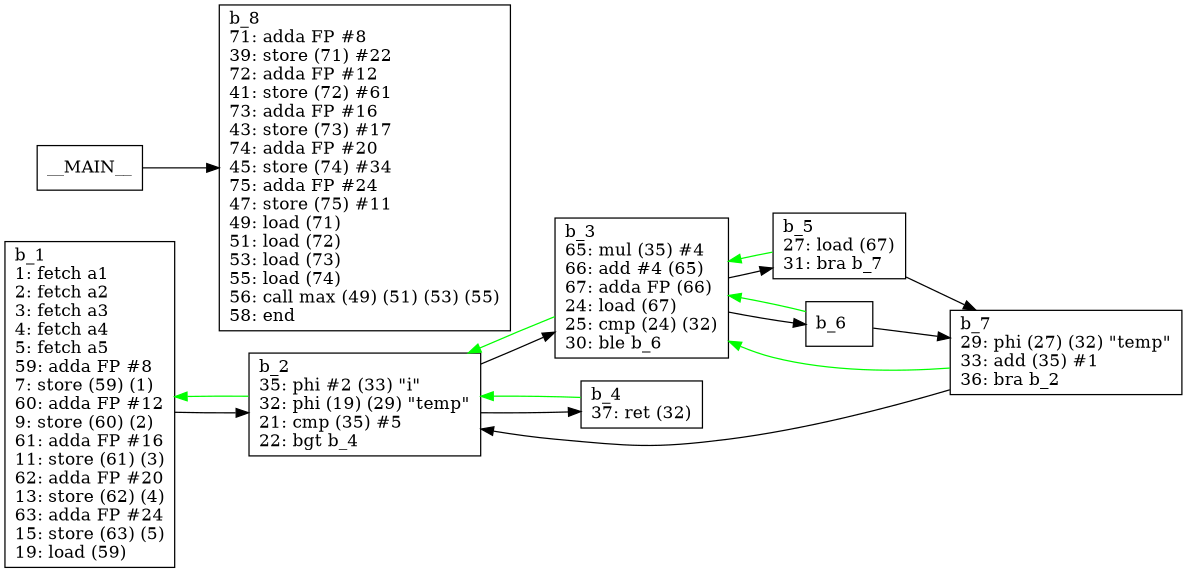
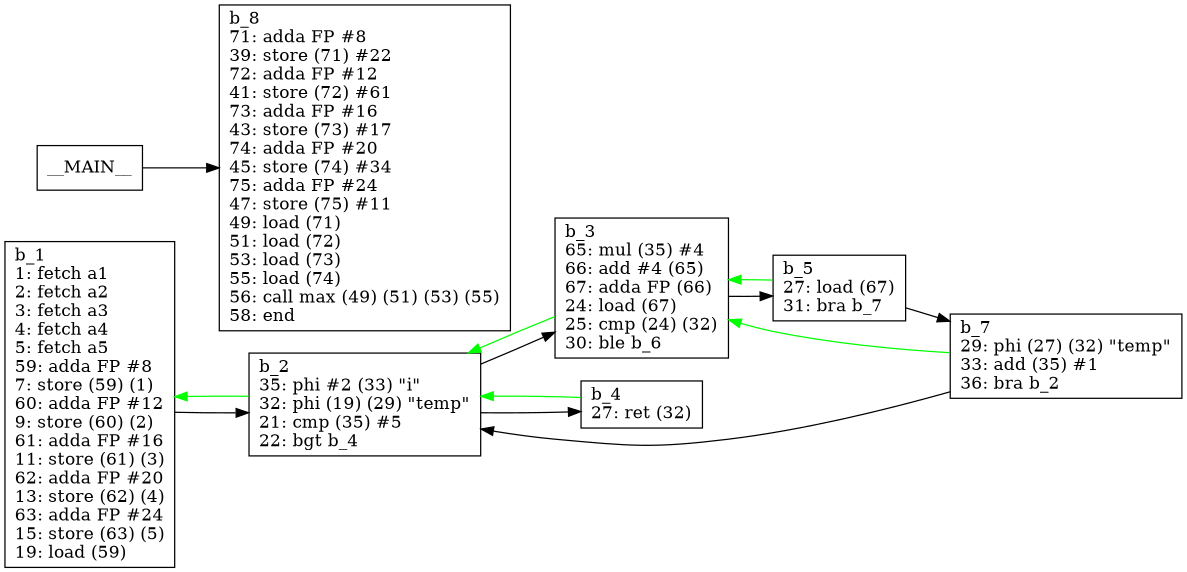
node "b_6": removed
node "b_4 37: ret (32)": label "b_4 37: ret (32)" -> "b_4 27: ret (32)"
